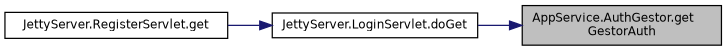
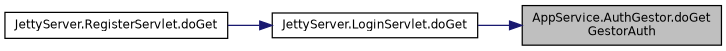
node "JettyServer.RegisterServlet.get": label "JettyServer.RegisterServlet.get" -> "JettyServer.RegisterServlet.doGet"
node "AppService.AuthGestor.get GestorAuth": label "AppService.AuthGestor.get GestorAuth" -> "AppService.AuthGestor.doGet GestorAuth"
